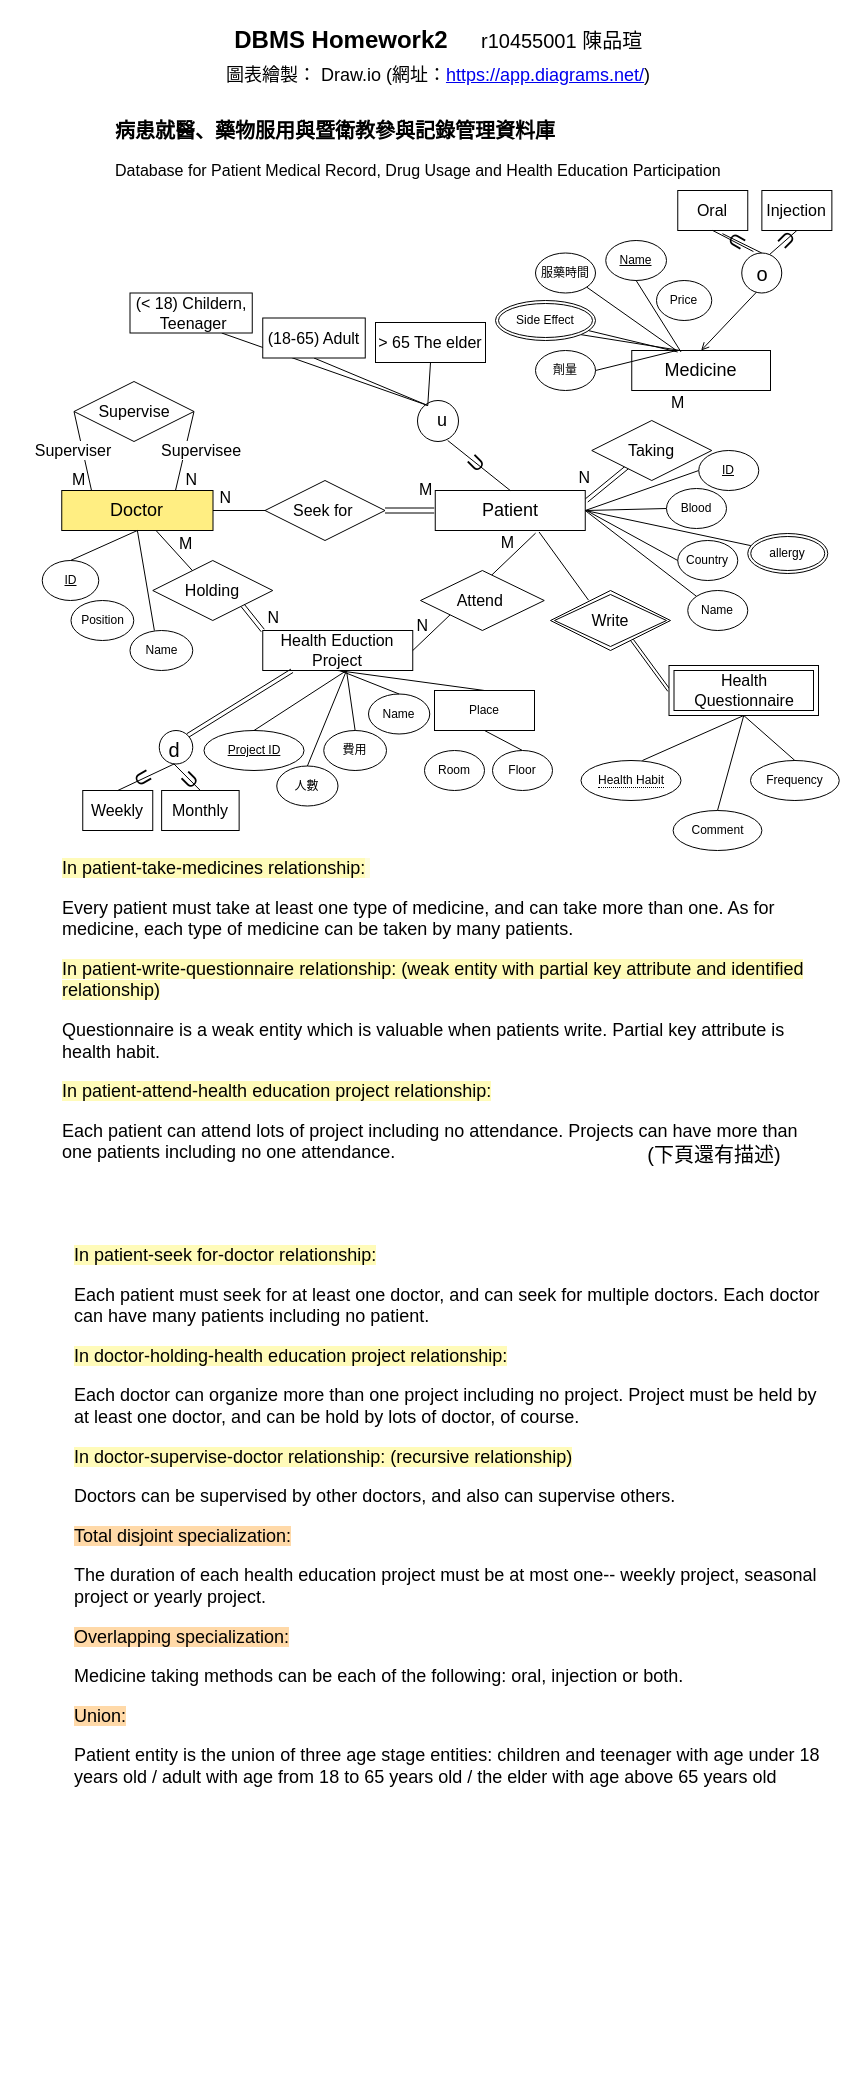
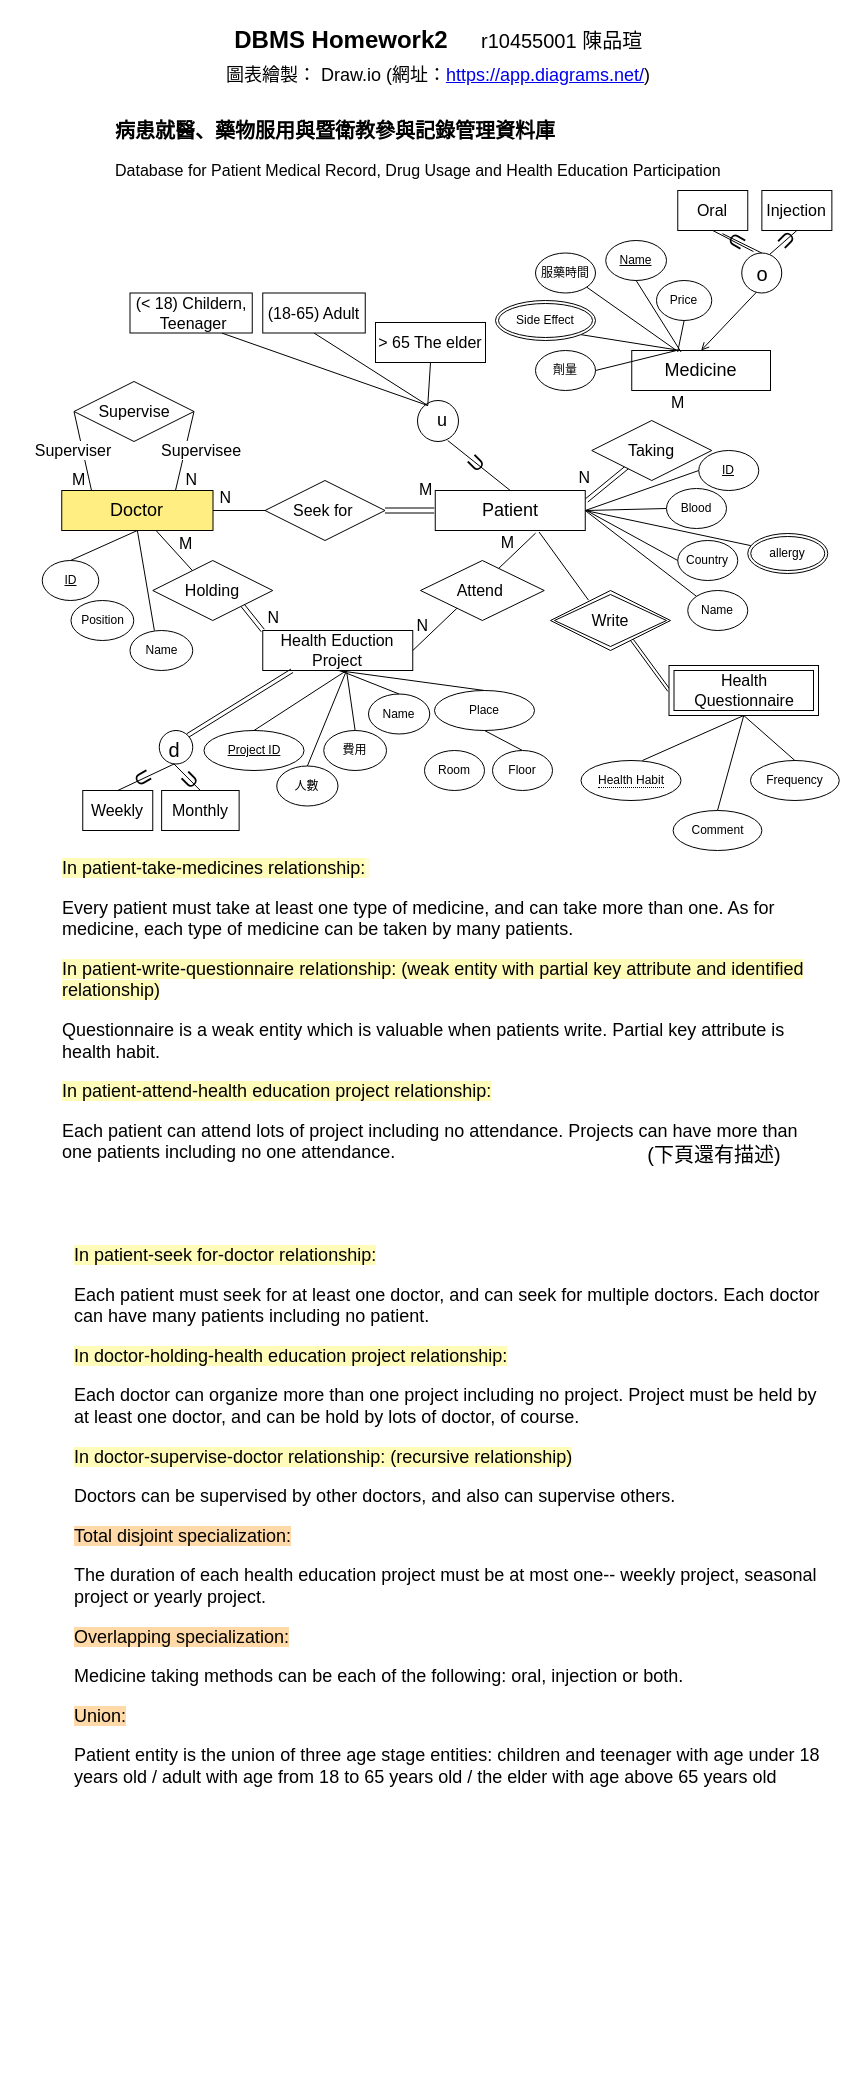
edge "Side Effect" -- "Medicine": now "Price" -- "Medicine"
node "(18-65) Adult": moved (314, 338) -> (314, 313)
node "Attend": moved (482, 601) -> (482, 591)
node "Place": shape rectangle -> ellipse
